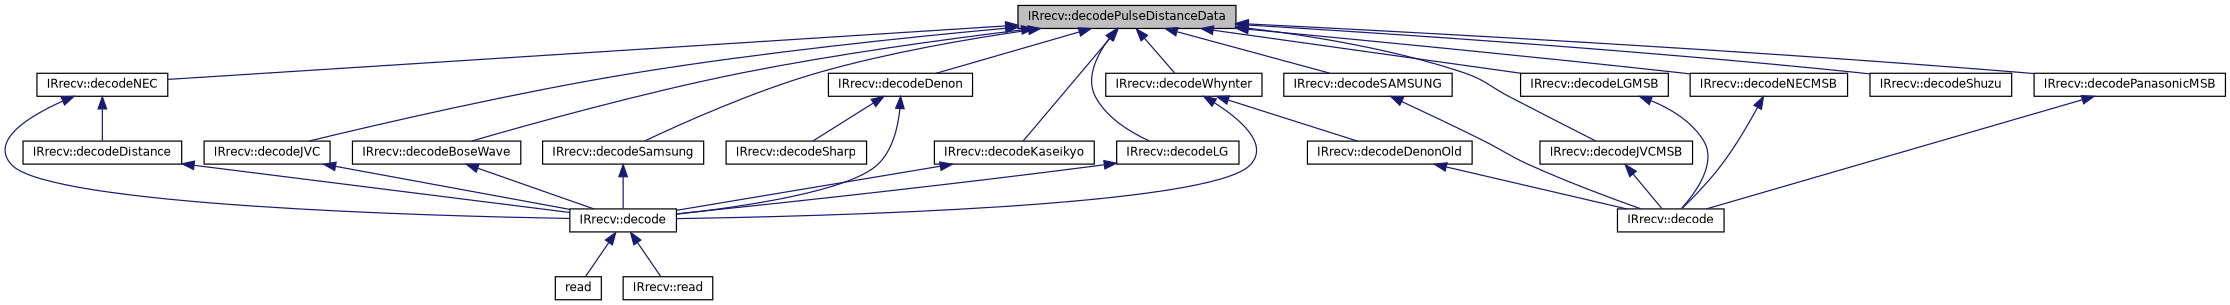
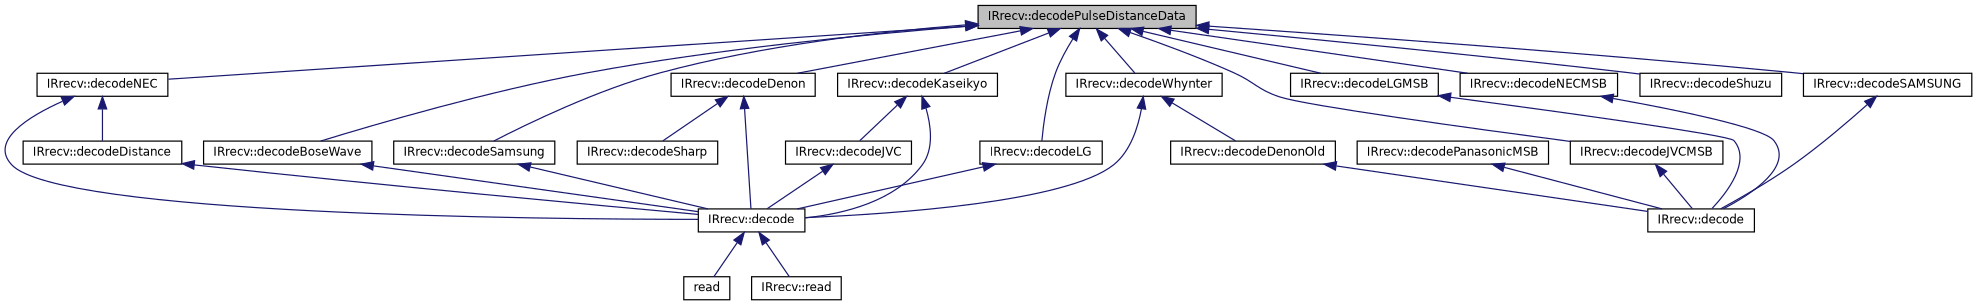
edge "IRrecv::decodePanasonicMSB" -> "IRrecv::decodePulseDistanceData": removed
edge "IRrecv::decodeJVC" -> "IRrecv::decodePulseDistanceData": now "IRrecv::decodeJVC" -> "IRrecv::decodeKaseikyo"
